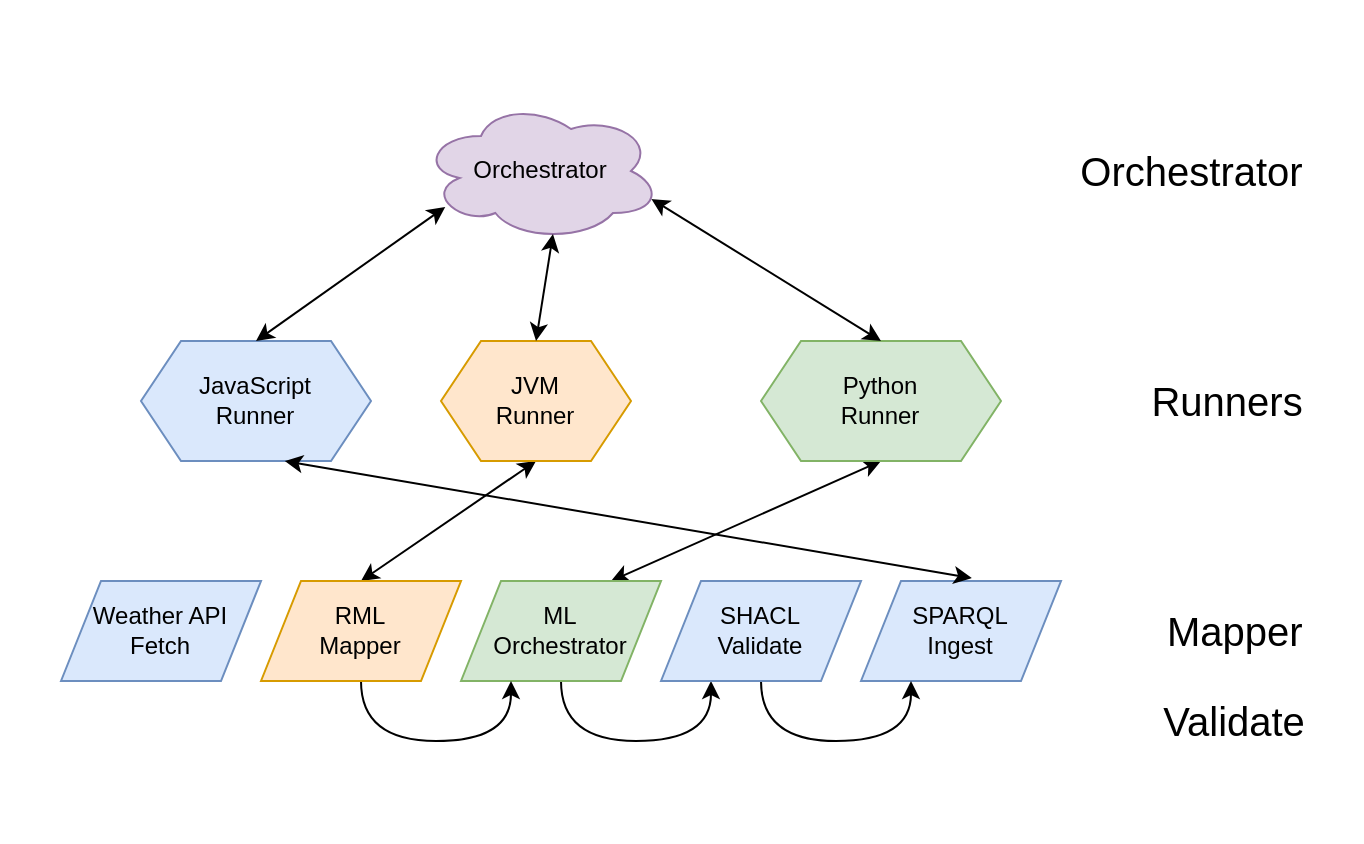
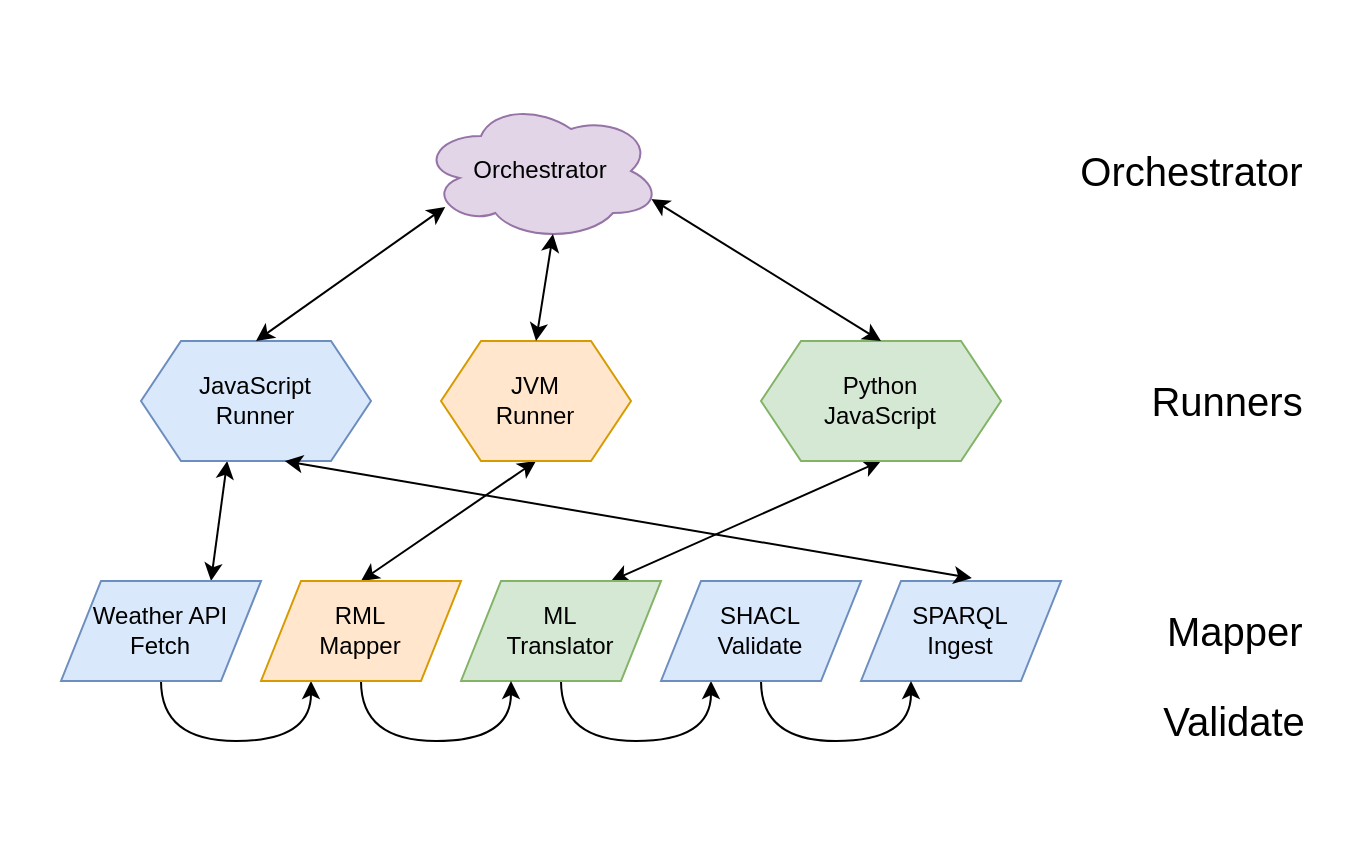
node "Python Runner": label "Python Runner" -> "Python JavaScript"
edge "JavaScript Runner" -- "Weather API Fetch": added
node "ML Orchestrator": label "ML Orchestrator" -> "ML Translator"
edge "Weather API Fetch" -> "RML Mapper": added
